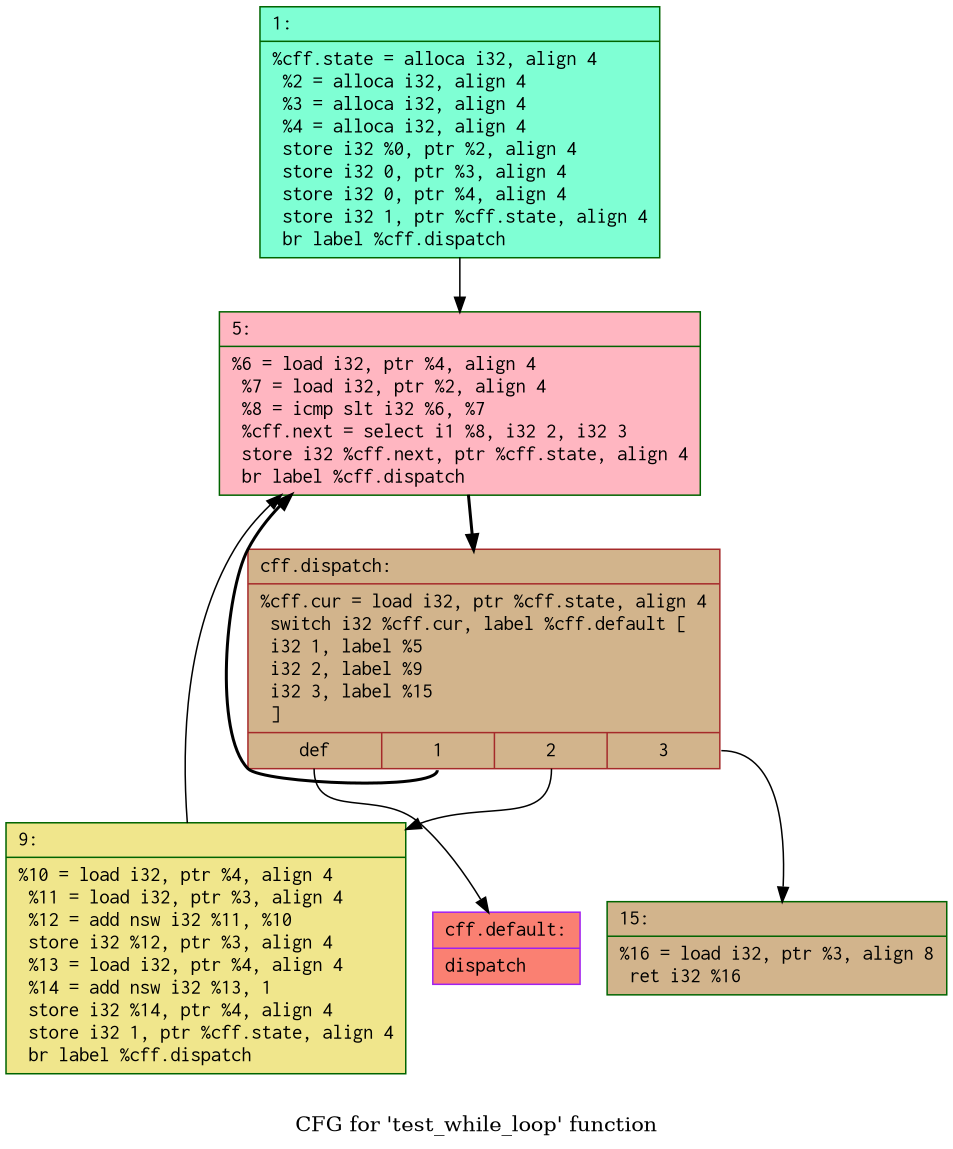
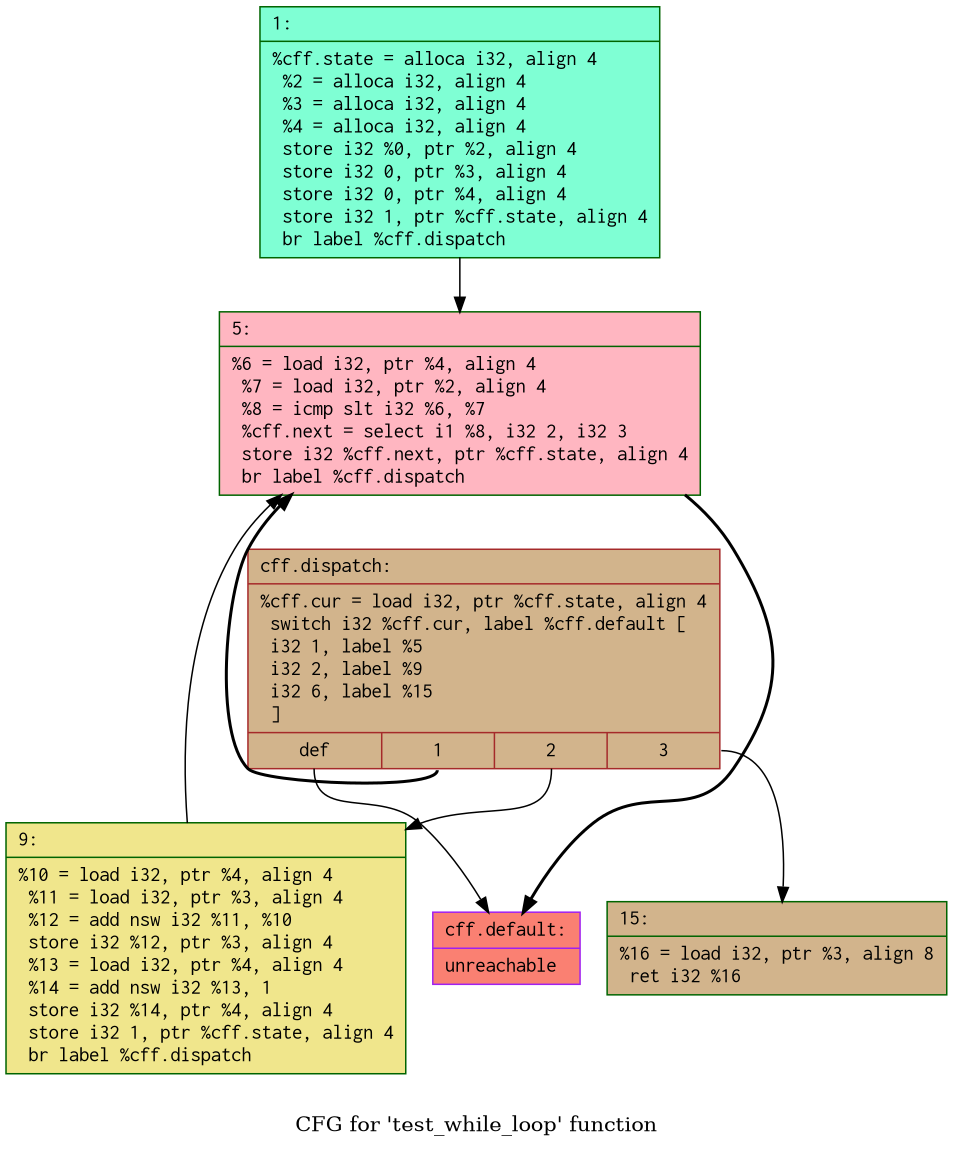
edge "5:" -> "cff.dispatch:": now "5:" -> "cff.default:"
node "cff.dispatch:": text "i32 3, label %15" -> "i32 6, label %15"
node "cff.default:": text "dispatch" -> "unreachable"
